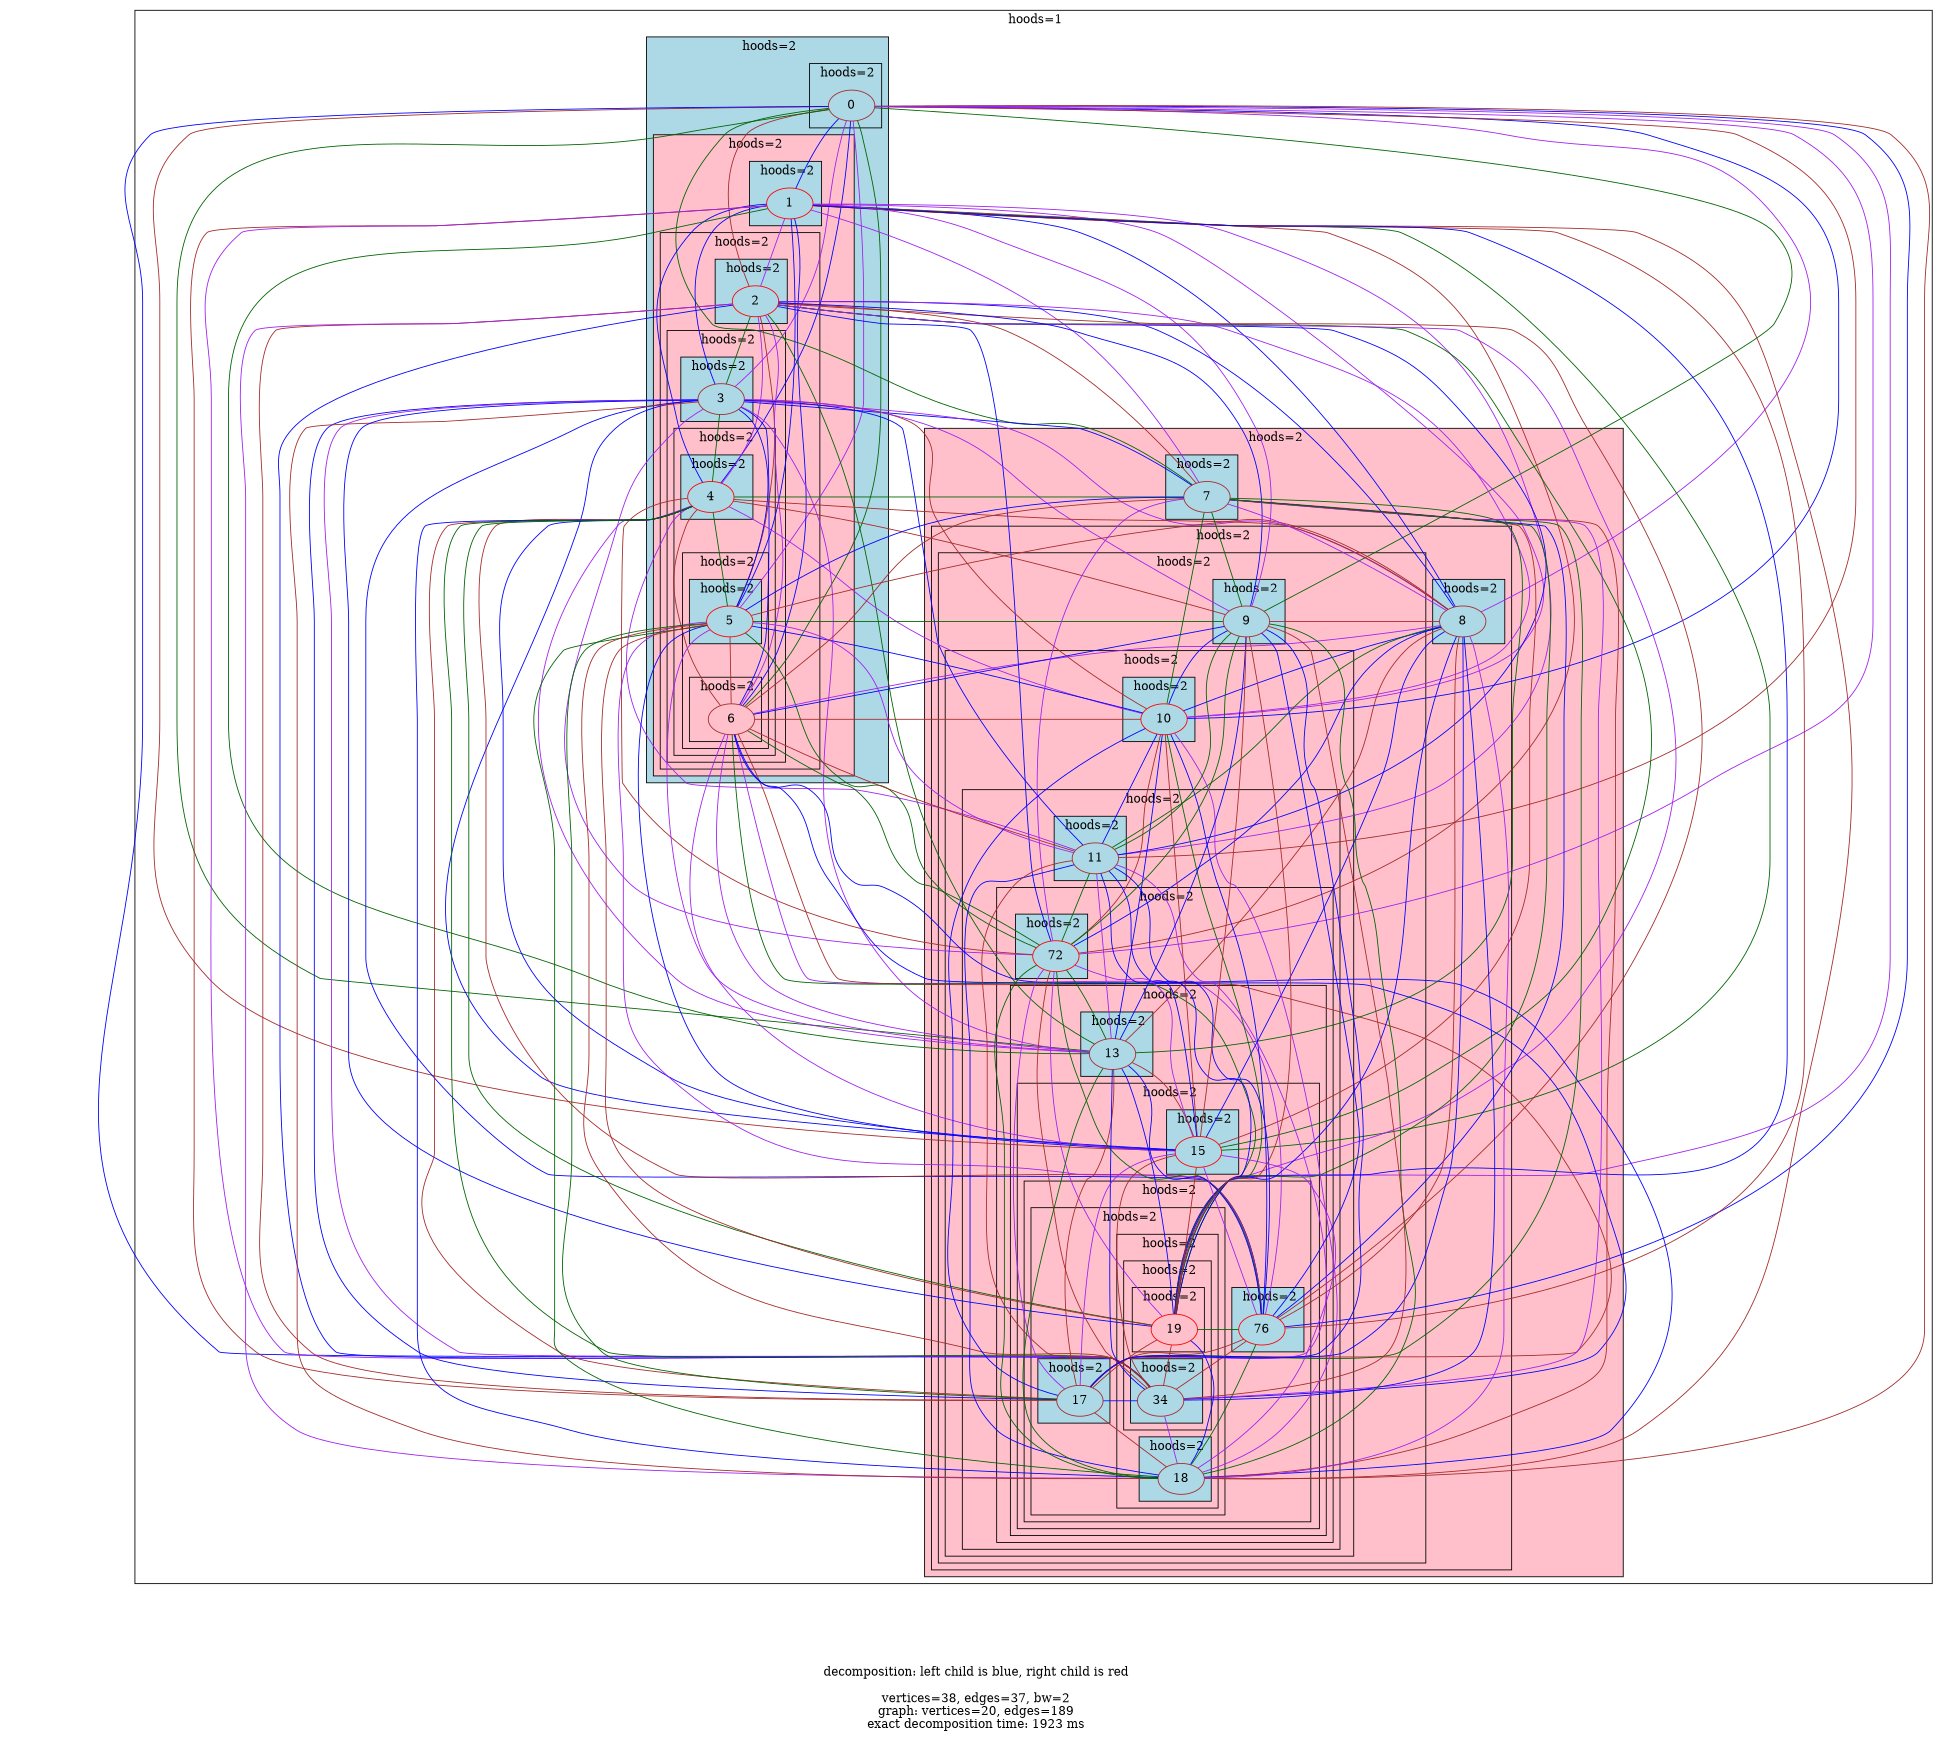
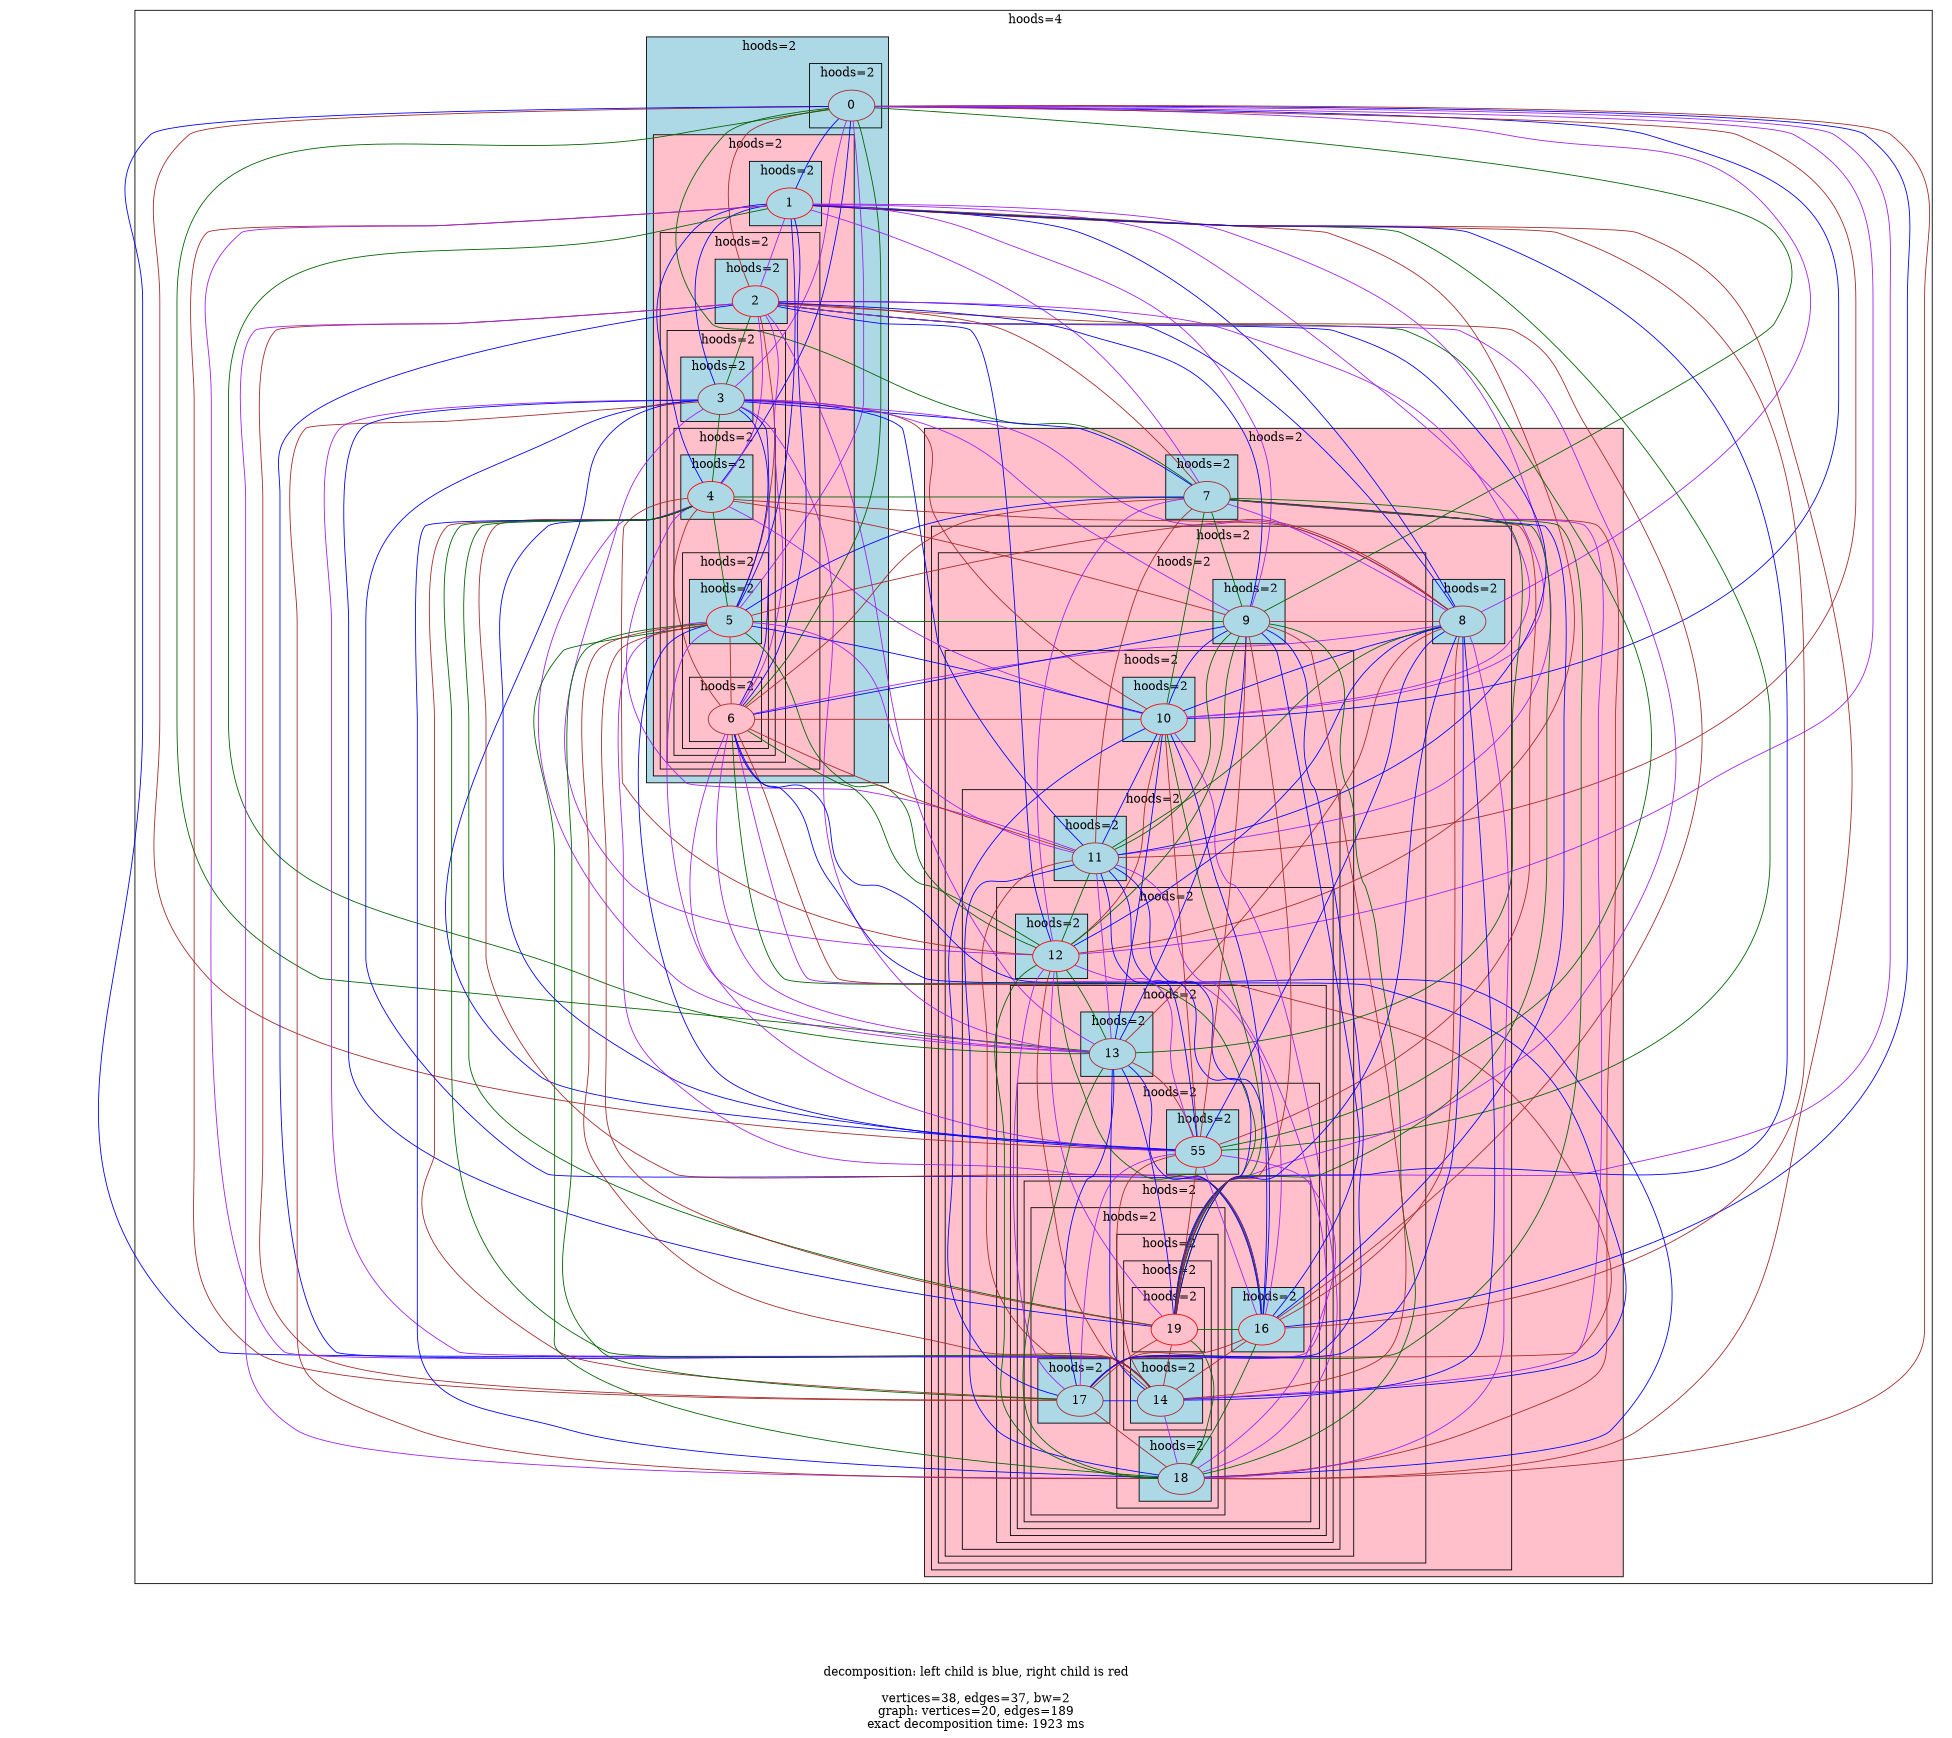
cluster " hoods=1": label " hoods=1" -> " hoods=4"
edge "2" -- "13": color darkgreen -> purple
edge "7" -- "11": added
node "72": label "72" -> "12"
edge "3" -- "17": removed
node "15": label "15" -> "55"
edge "13" -- "17": color brown -> blue
node "76": label "76" -> "16"
node "34": label "34" -> "14"
edge "19" -- "18": color blue -> darkgreen
